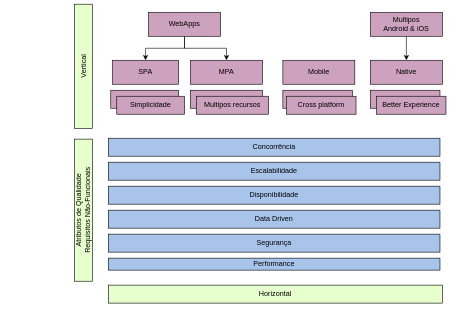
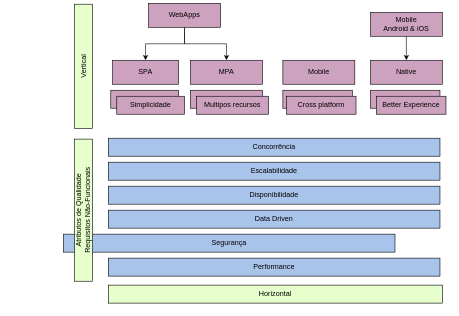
node "WebApps": moved (185, 24) -> (185, 15)
node "Multipos Android & iOS": label "Multipos Android & iOS" -> "Mobile Android & iOS"
node "Segurança": moved (274, 243) -> (229, 243)
node "Performance": size 332x12 -> 332x18
